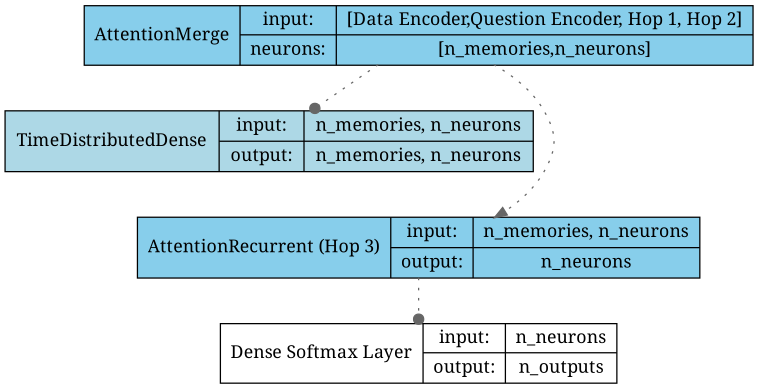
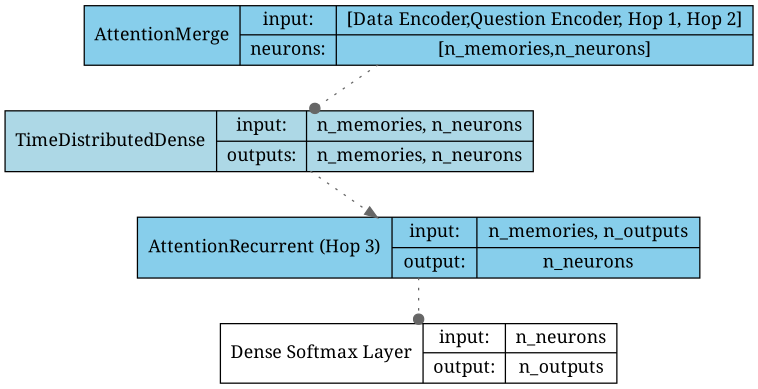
edge "AttentionMerge" -> "AttentionRecurrent (Hop 3)": now "TimeDistributedDense" -> "AttentionRecurrent (Hop 3)"
node "TimeDistributedDense": text "output:" -> "outputs:"
node "AttentionRecurrent (Hop 3)": text "n_memories, n_neurons" -> "n_memories, n_outputs"
